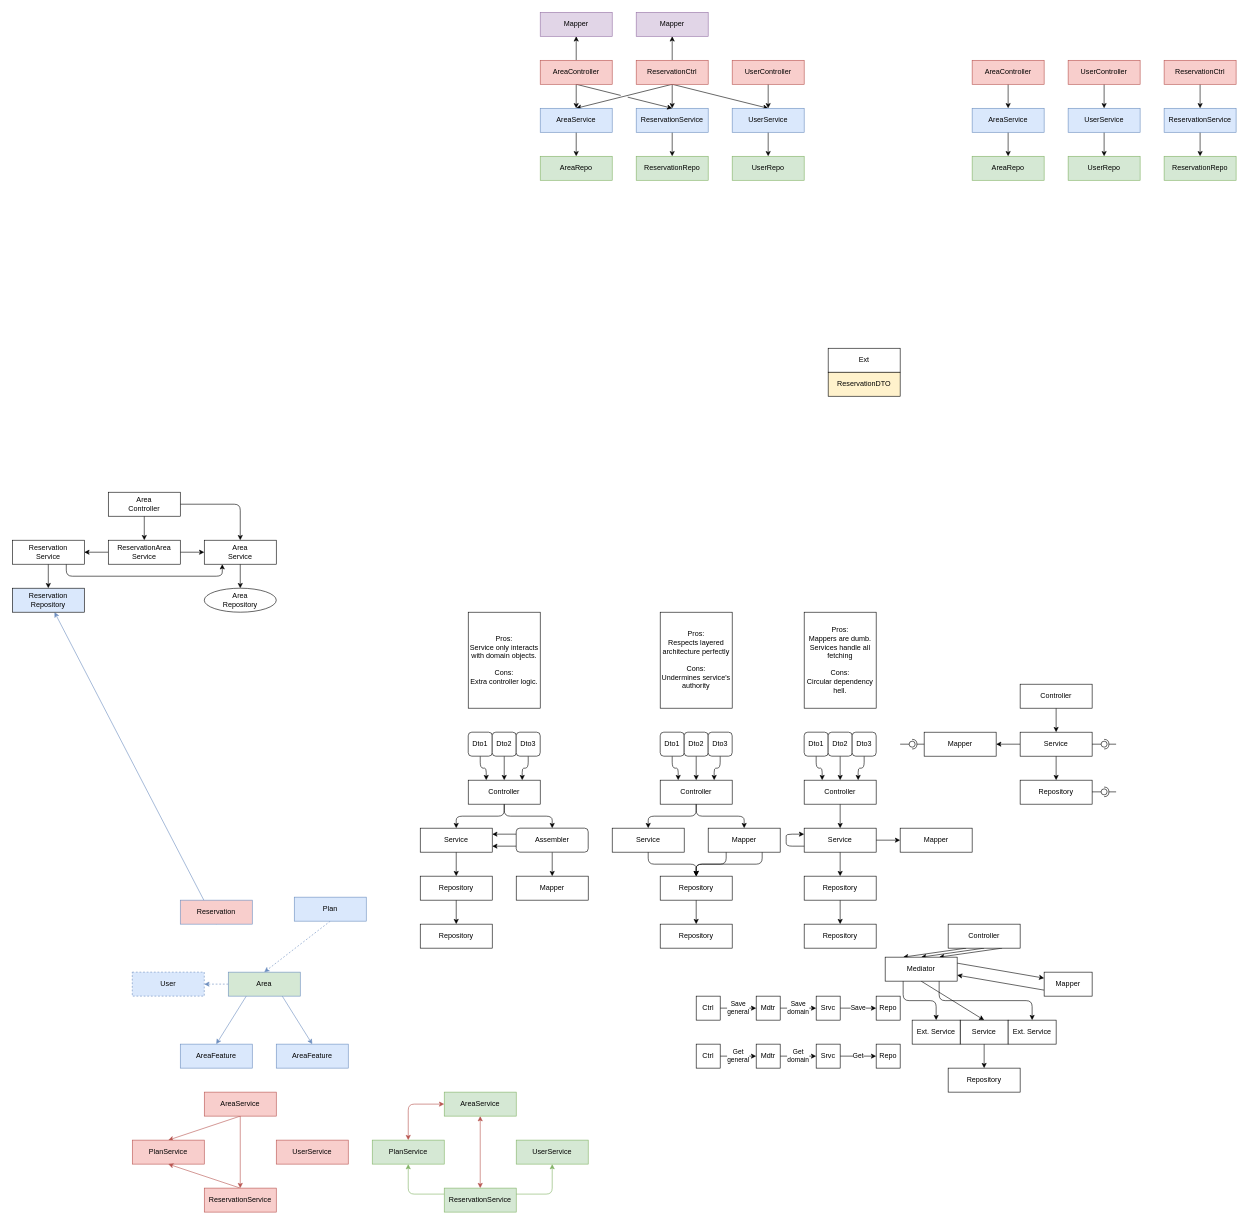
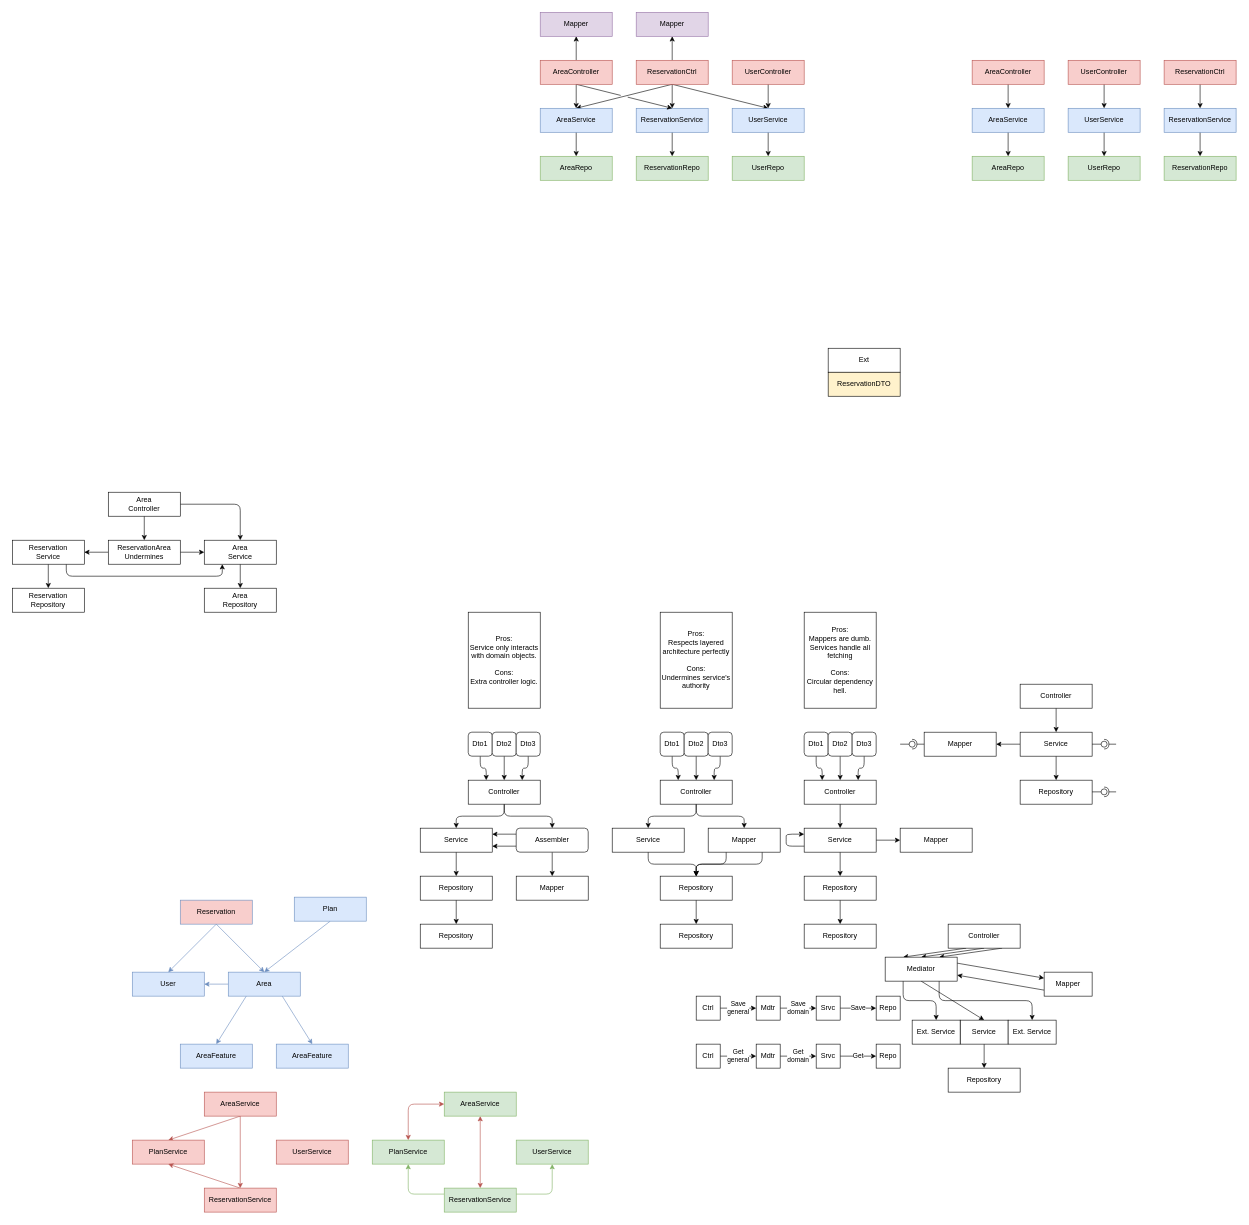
node "ReservationArea Service": label "ReservationArea Service" -> "ReservationArea Undermines"
node "Reservation Repository": fillcolor #dae8fc -> #ffffff
node "Area Repository": shape ellipse -> rectangle
edge "Reservation" -> "Reservation Repository": now "Reservation" -> "Area"
edge "Plan" -> "Area": style dashed -> solid
edge "Reservation" -> "User": added
node "User": style dashed -> solid
edge "Area" -> "User": style dashed -> solid
node "Area": fillcolor #d5e8d4 -> #dae8fc
